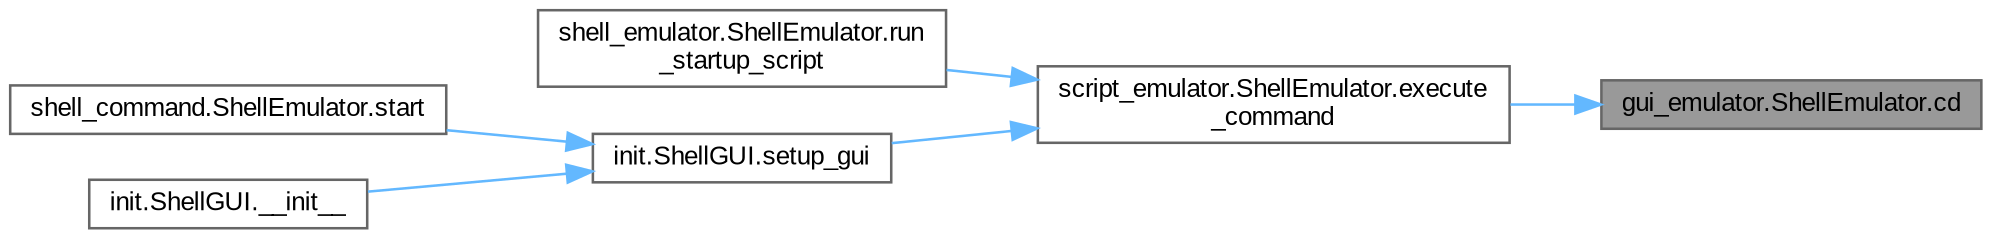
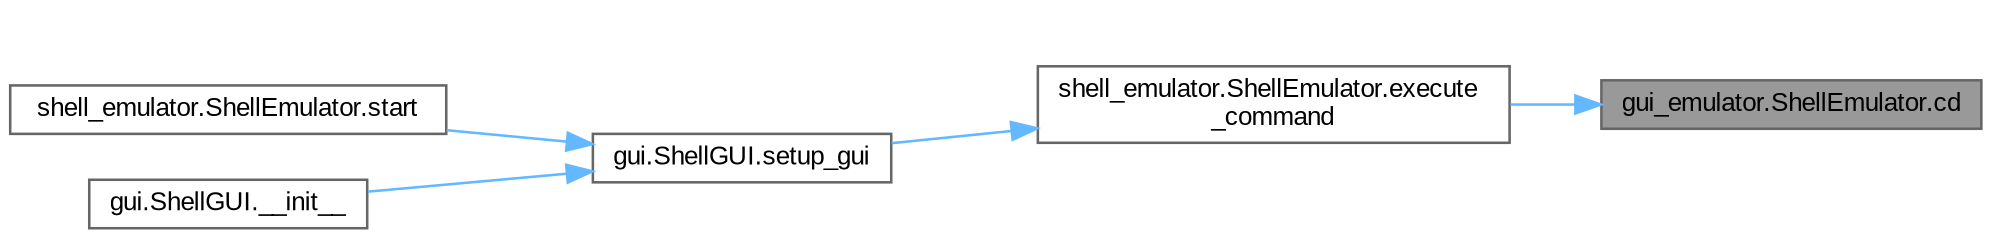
node "shell_emulator.ShellEmulator.run _startup_script": removed
node "script_emulator.ShellEmulator.execute _command": label "script_emulator.ShellEmulator.execute _command" -> "shell_emulator.ShellEmulator.execute _command"
node "shell_command.ShellEmulator.start": label "shell_command.ShellEmulator.start" -> "shell_emulator.ShellEmulator.start"
node "init.ShellGUI.setup_gui": label "init.ShellGUI.setup_gui" -> "gui.ShellGUI.setup_gui"
node "init.ShellGUI.__init__": label "init.ShellGUI.__init__" -> "gui.ShellGUI.__init__"
